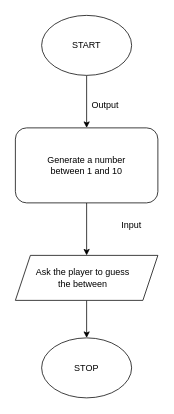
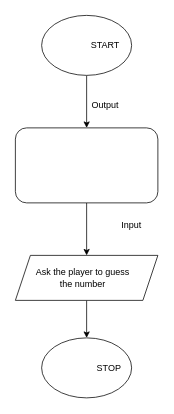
node "START": moved (87, 45) -> (105, 45)
node "Generate a number between 1 and 10": removed
node "Ask the player to guess the between": label "Ask the player to guess the between" -> "Ask the player to guess the number"
node "STOP": moved (87, 368) -> (109, 368)
